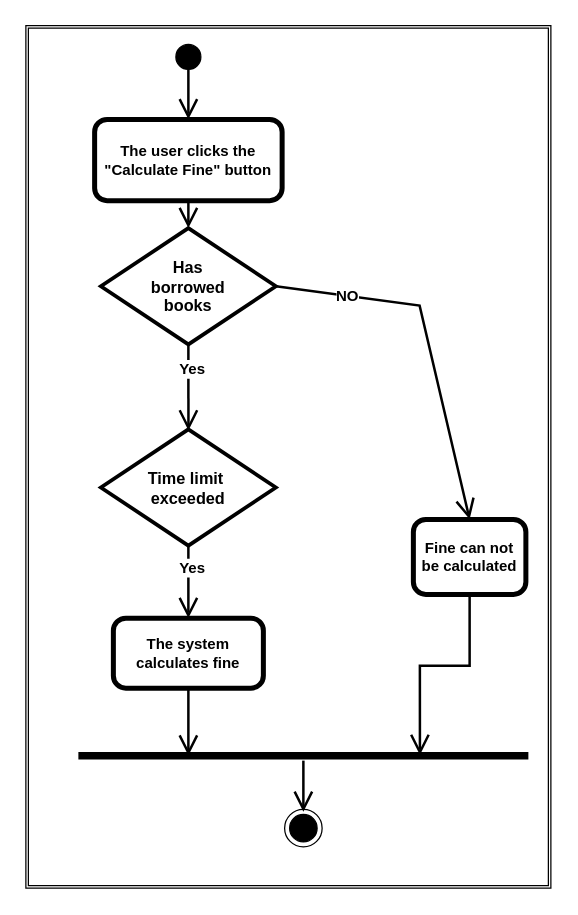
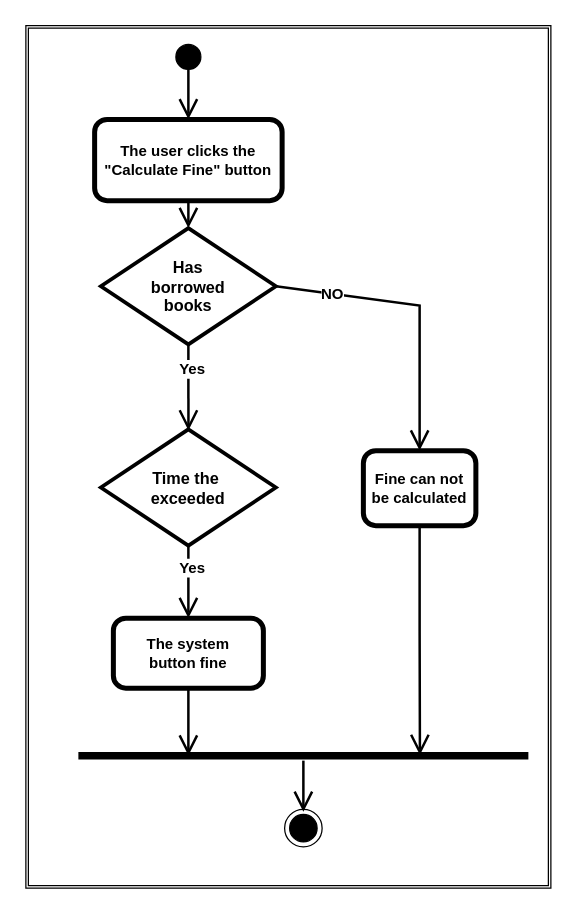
node "Time limit exceeded": label "Time limit exceeded" -> "Time the exceeded"
node "Fine can not be calculated": moved (469, 557) -> (419, 488)
node "The system calculates fine": label "The system calculates fine" -> "The system button fine"
